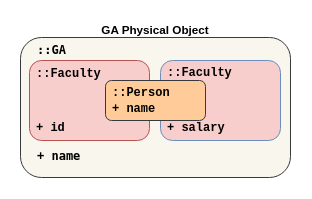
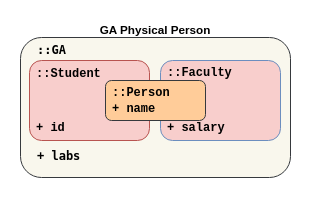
node "GA Physical Object": label "GA Physical Object" -> "GA Physical Person"
node "::Faculty + id": label "::Faculty + id" -> "::Student + id"
node "::GA + name": label "::GA + name" -> "::GA + labs"
